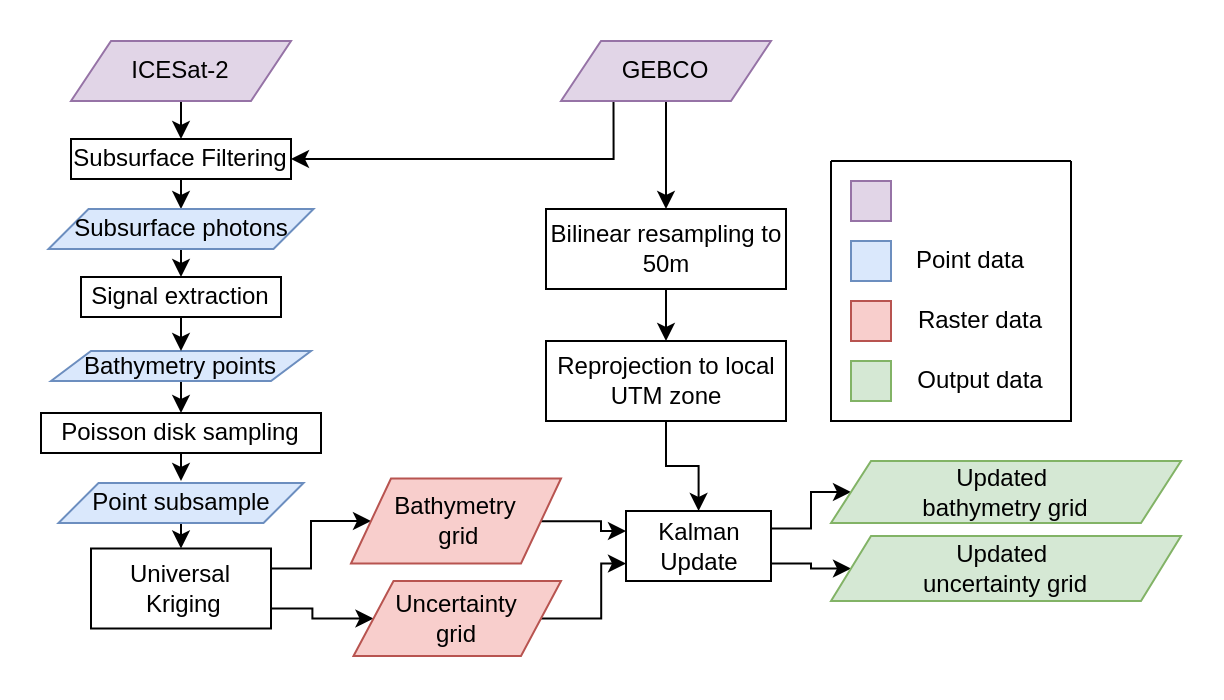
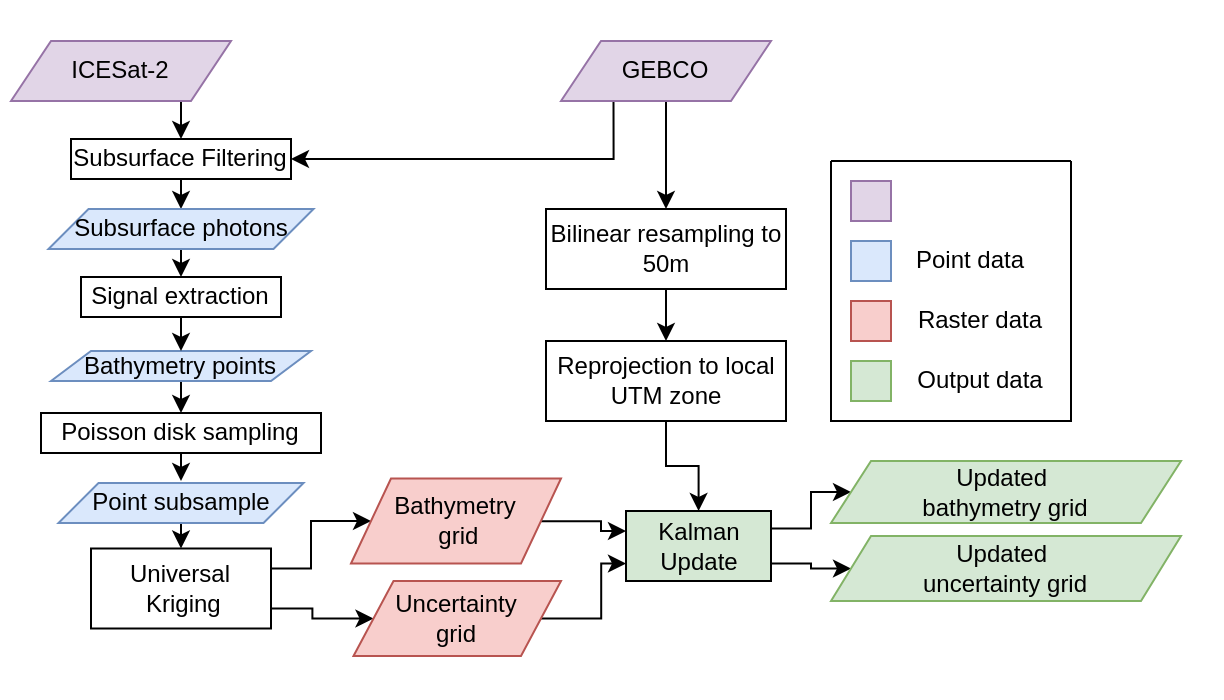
node "ICESat-2": moved (181, 71) -> (121, 71)
node "Kalman Update": fillcolor #ffffff -> #d5e8d4
